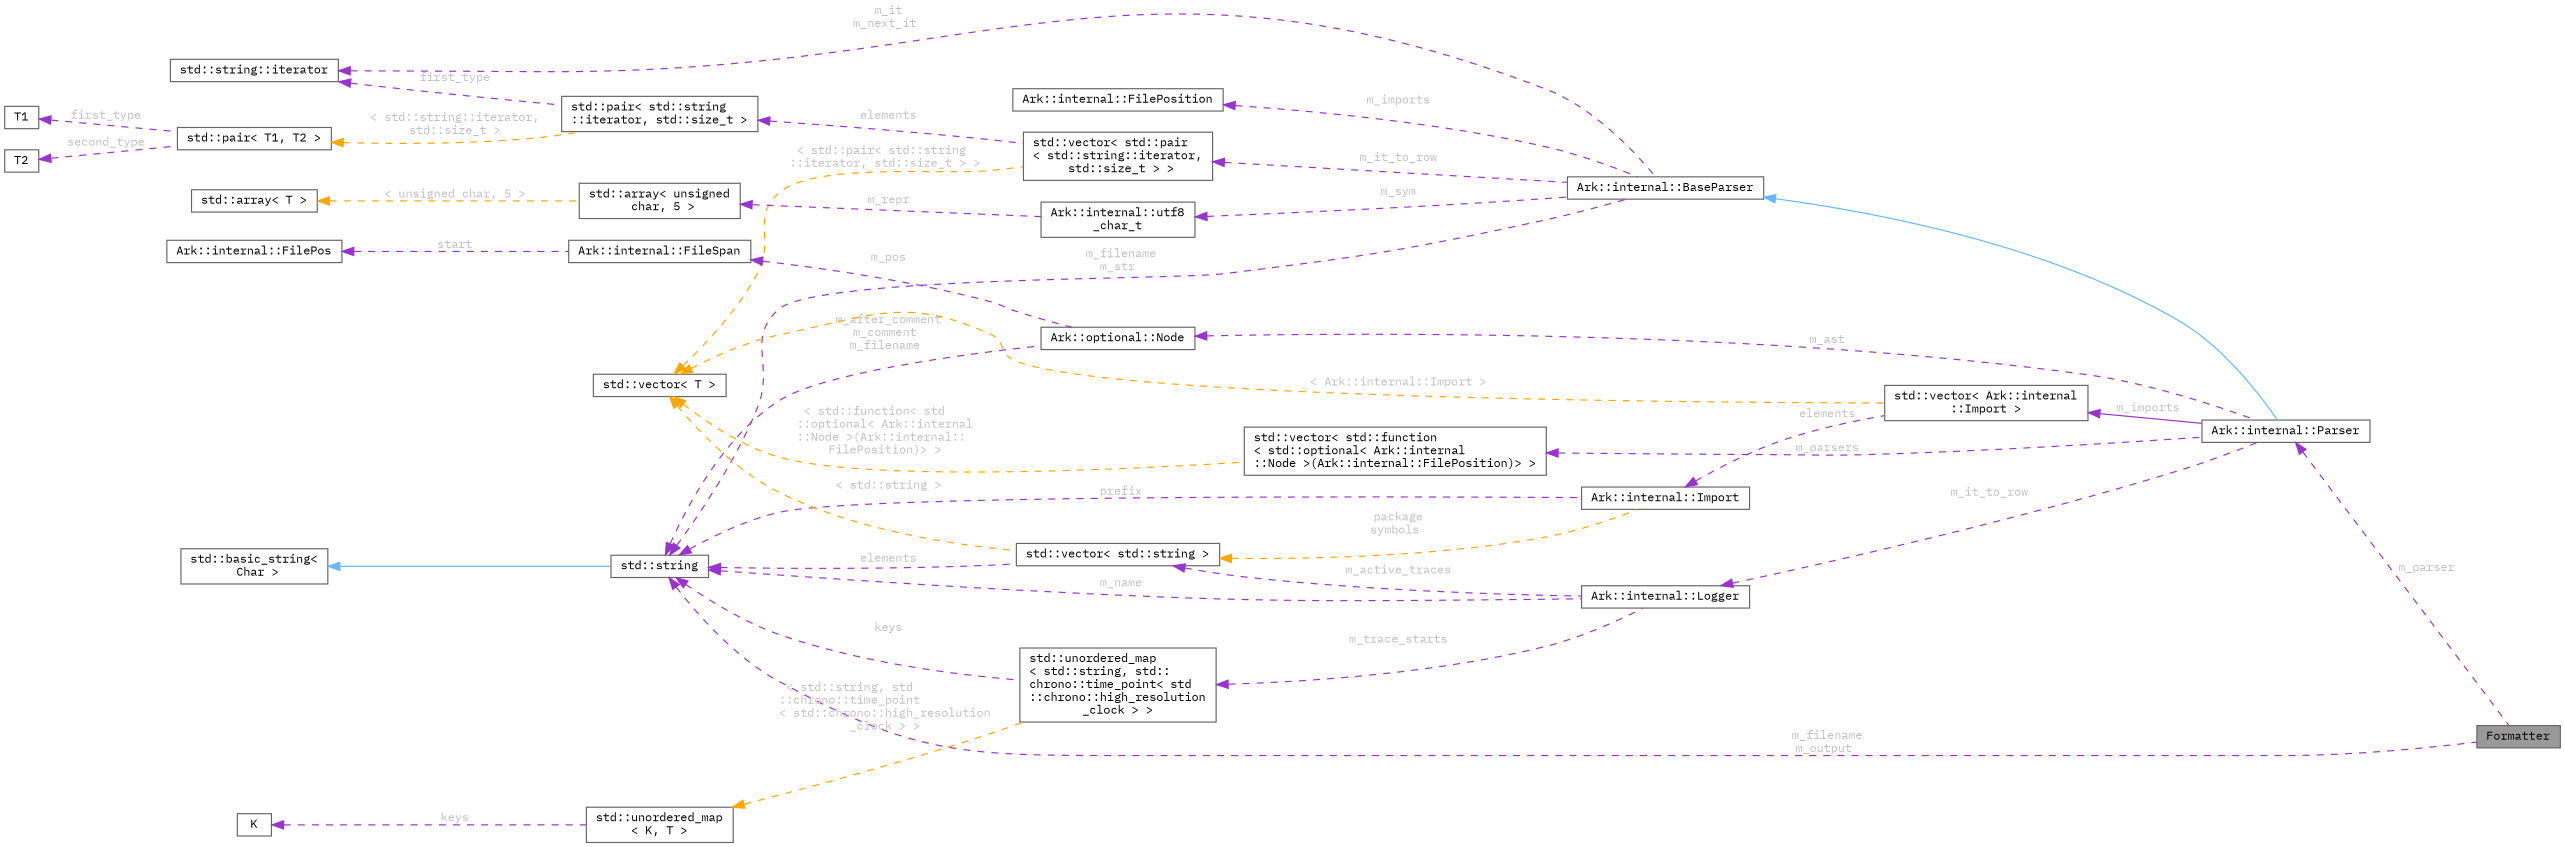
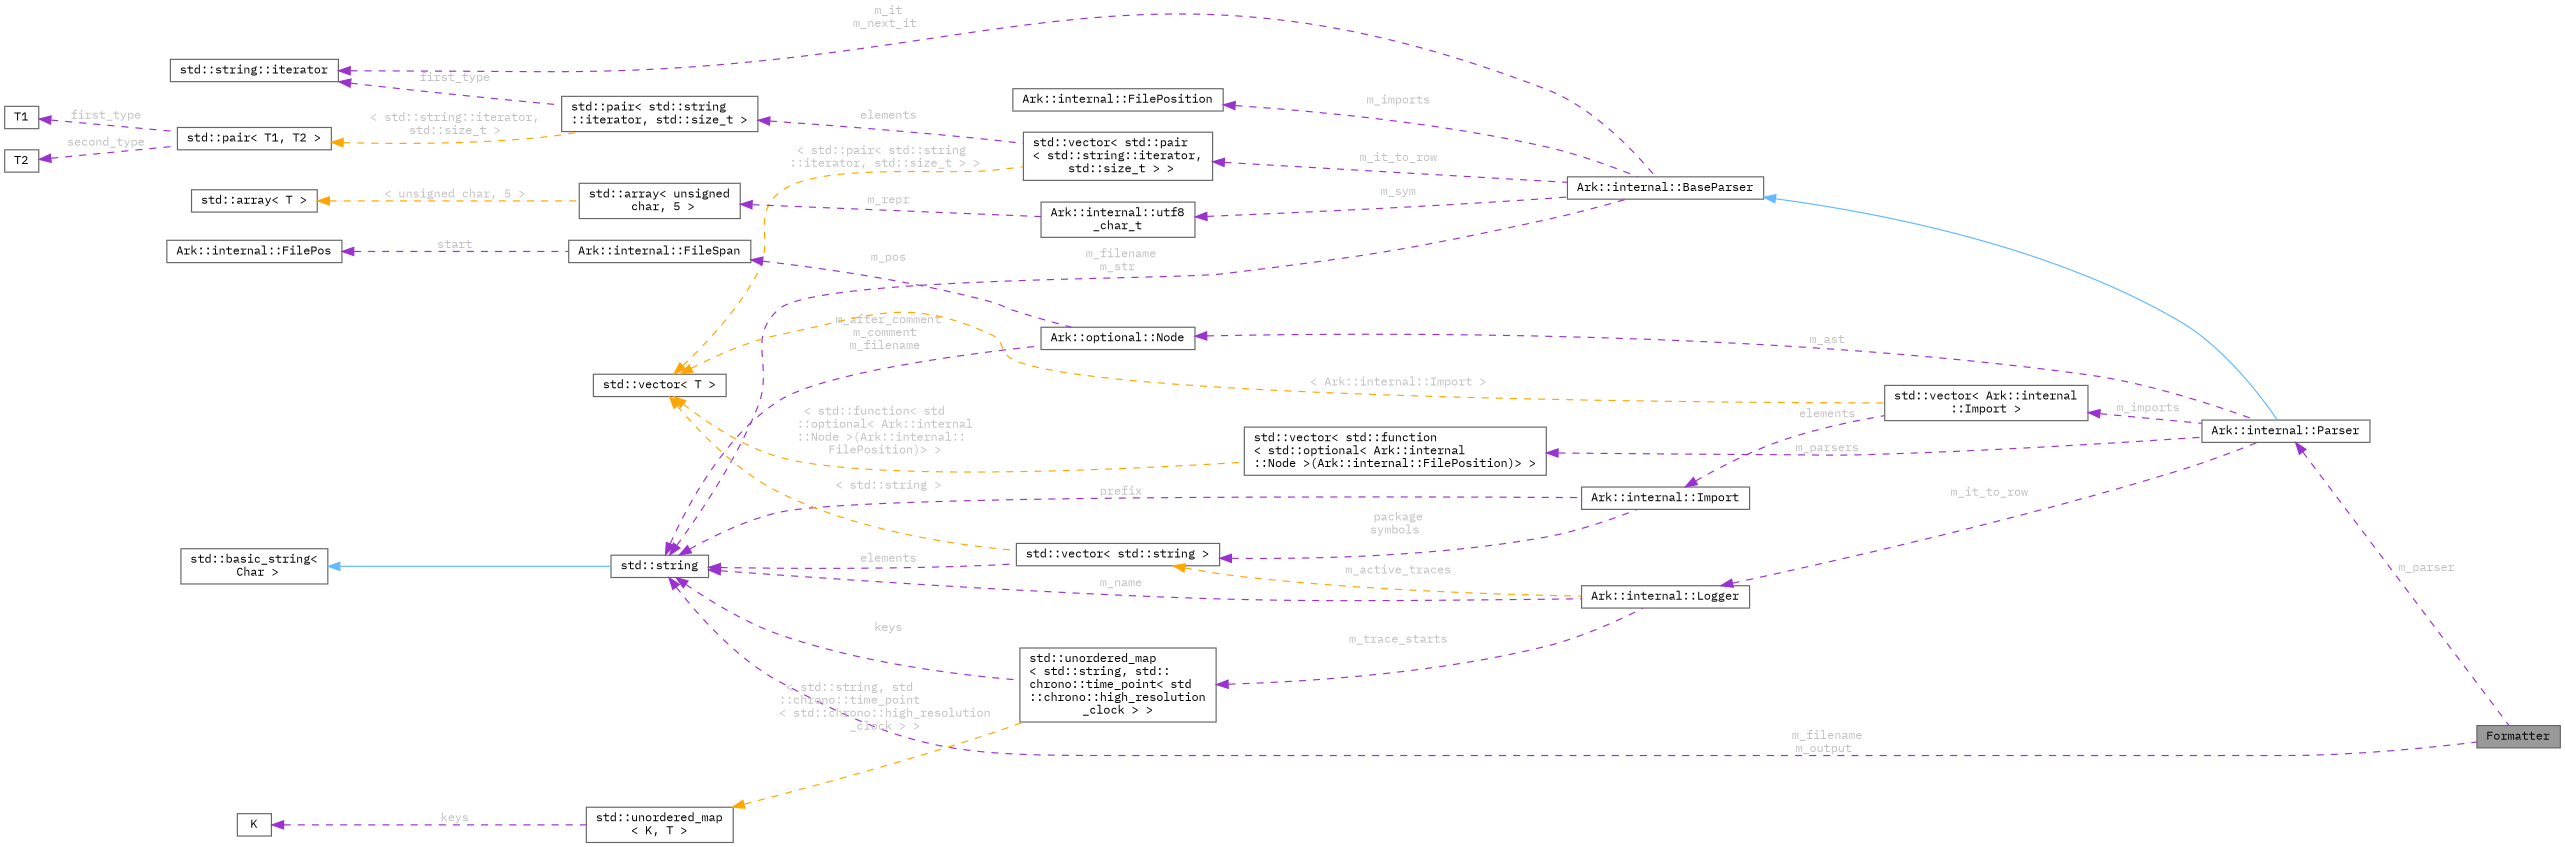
edge "Ark::internal::Parser" -> "std::vector< Ark::internal ::Import >": style solid -> dashed
edge "Ark::internal::Import" -> "std::vector< std::string >": color orange -> darkorchid3
edge "Ark::internal::Logger" -> "std::vector< std::string >": color darkorchid3 -> orange
